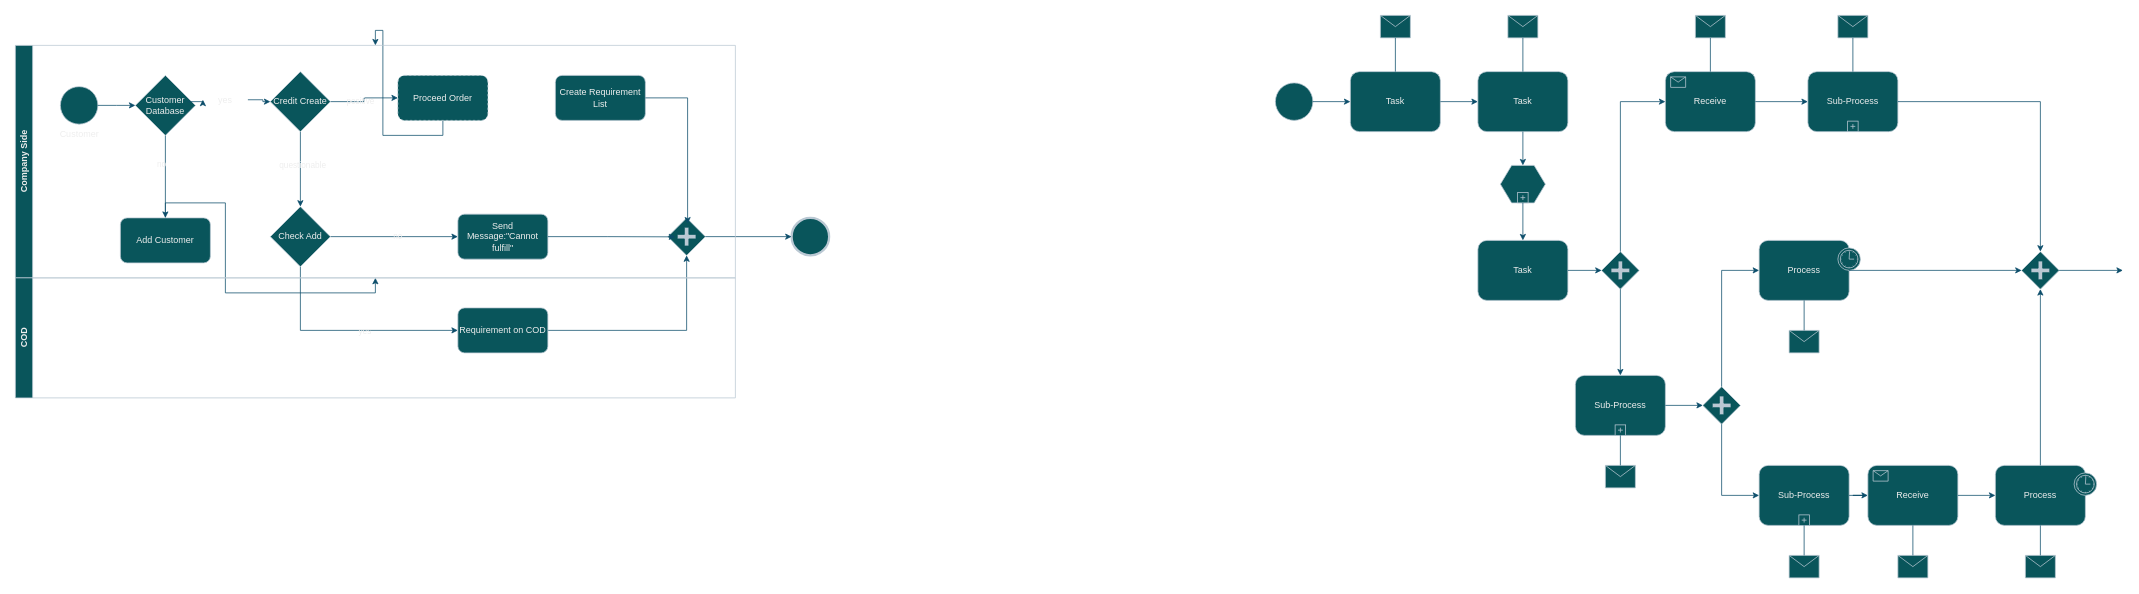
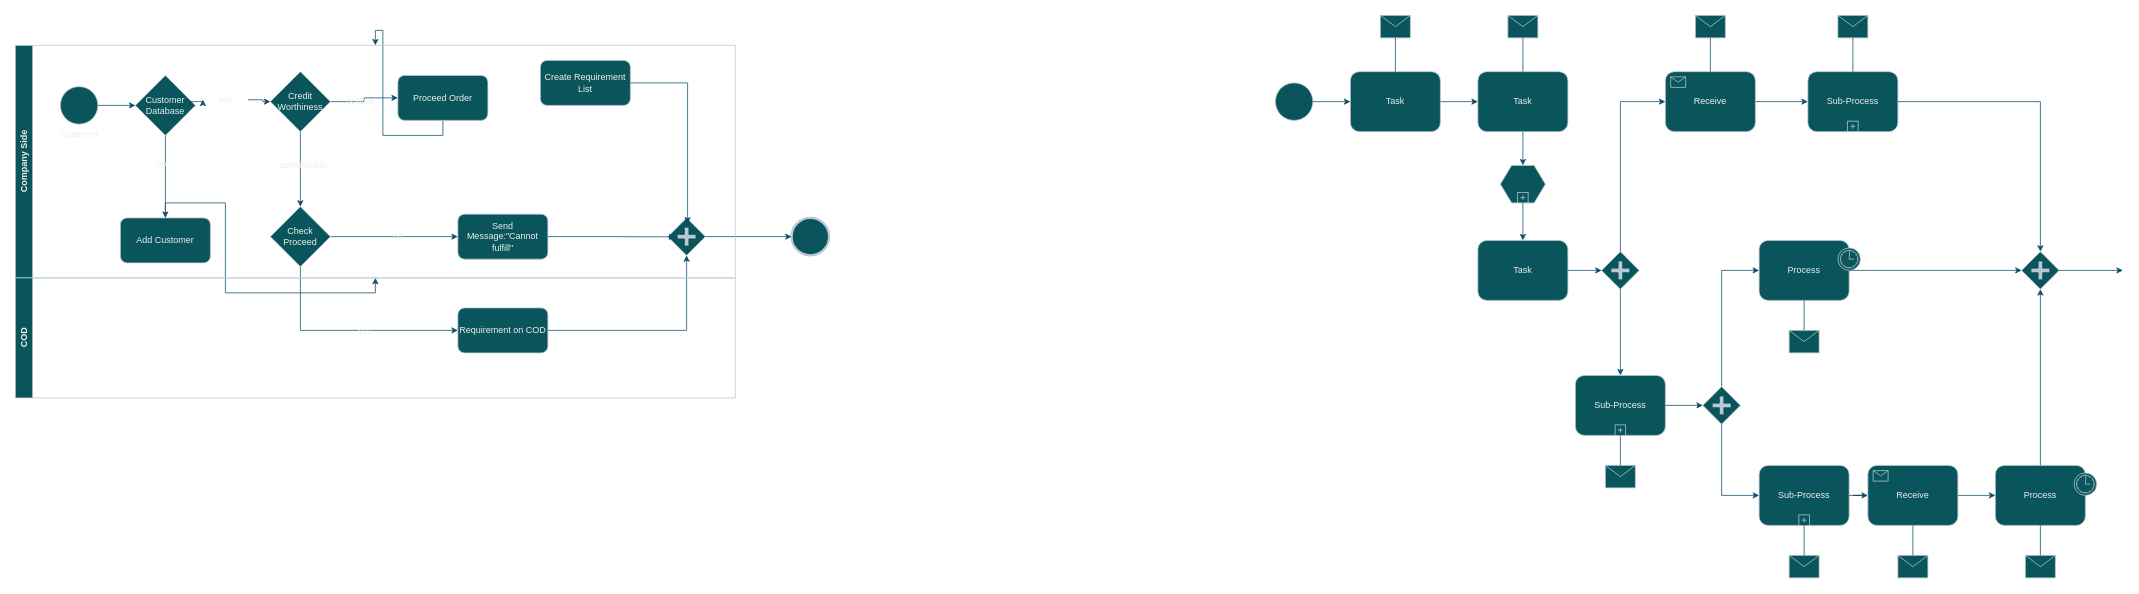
node "Proceed Order": style dashed -> solid
node "Create Requirement List": moved (600, 98) -> (585, 83)
node "Credit Create": label "Credit Create" -> "Credit Worthiness"
node "Check Add": label "Check Add" -> "Check Proceed"
